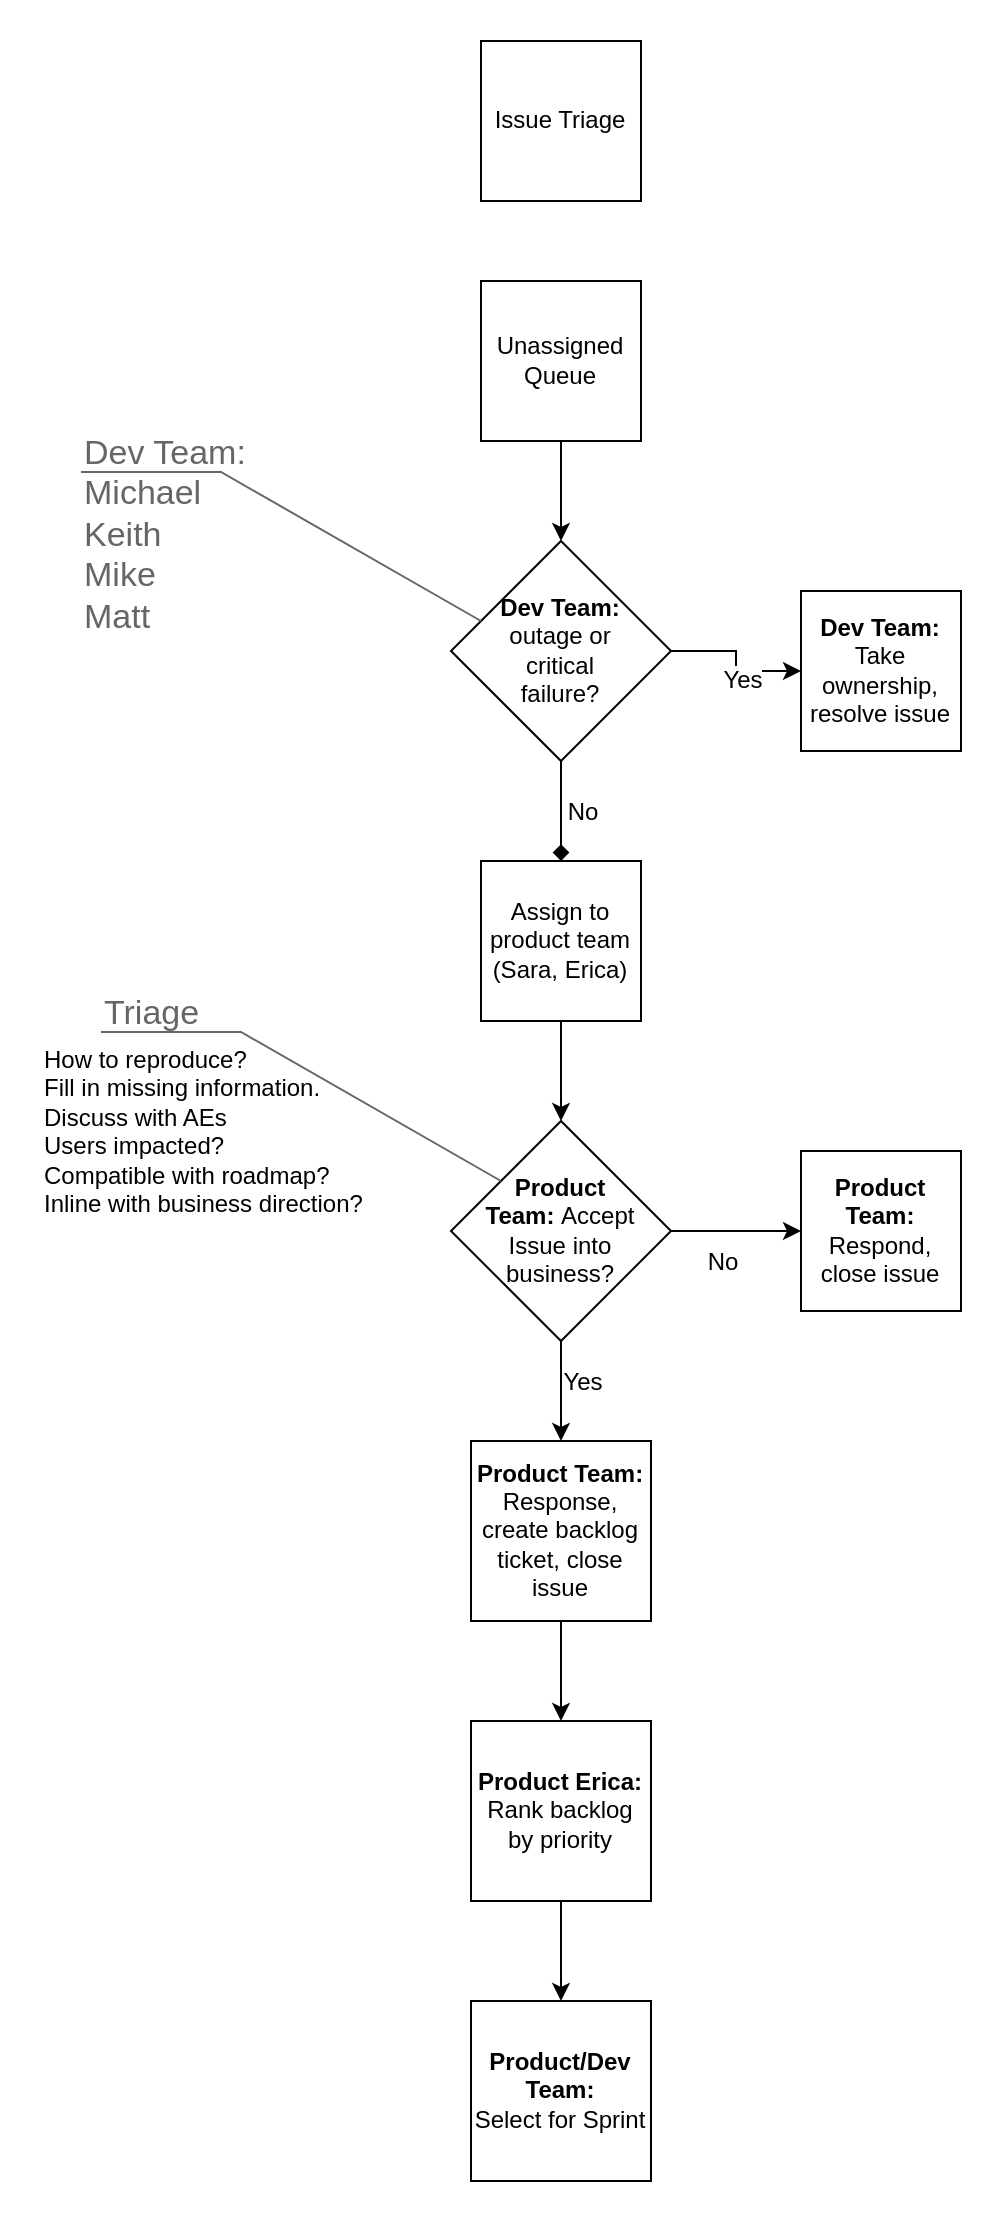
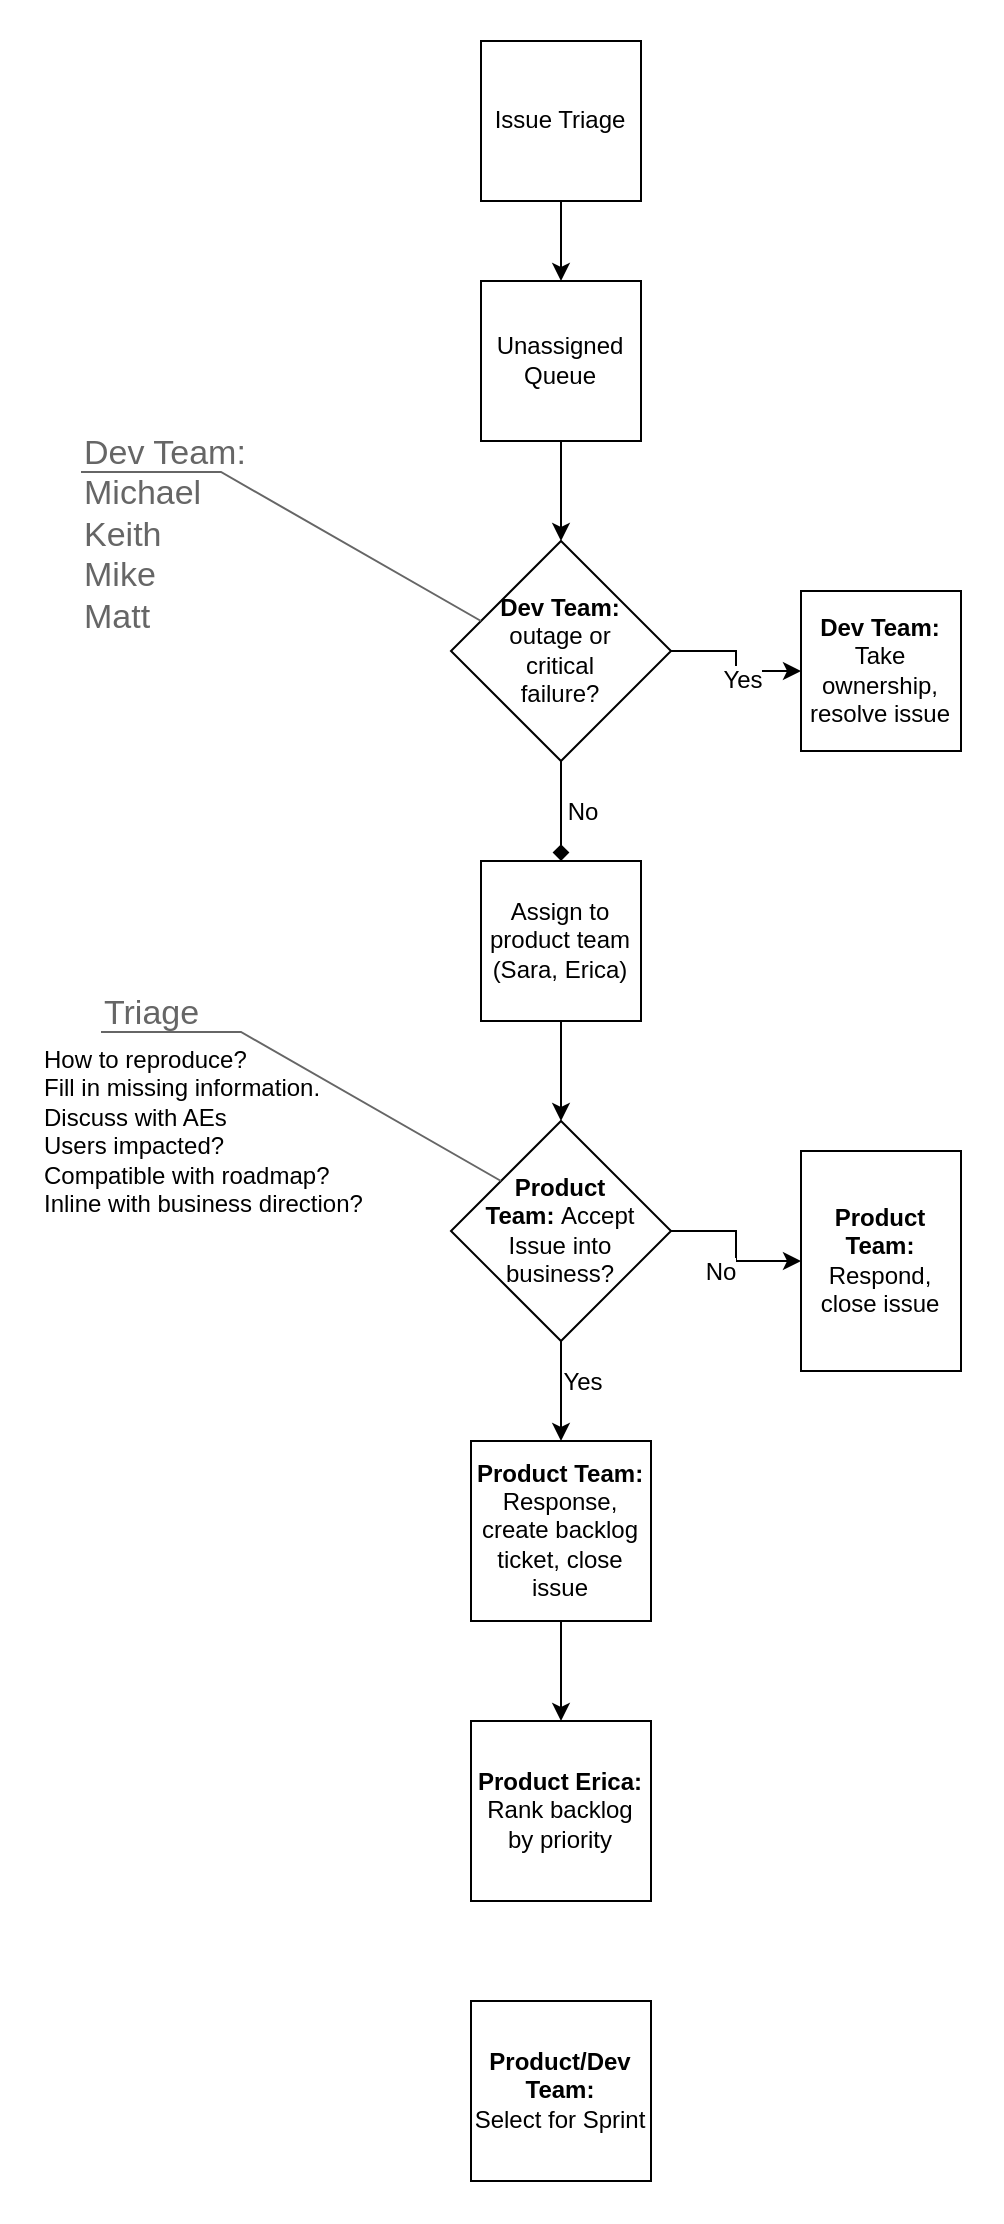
edge "Issue Triage" -> "Unassigned Queue": added
node "Product Team: Respond, close issue": size 160x160 -> 160x220
edge "Product Erica: Rank backlog by priority" -> "Product/Dev Team: Select for Sprint": removed
